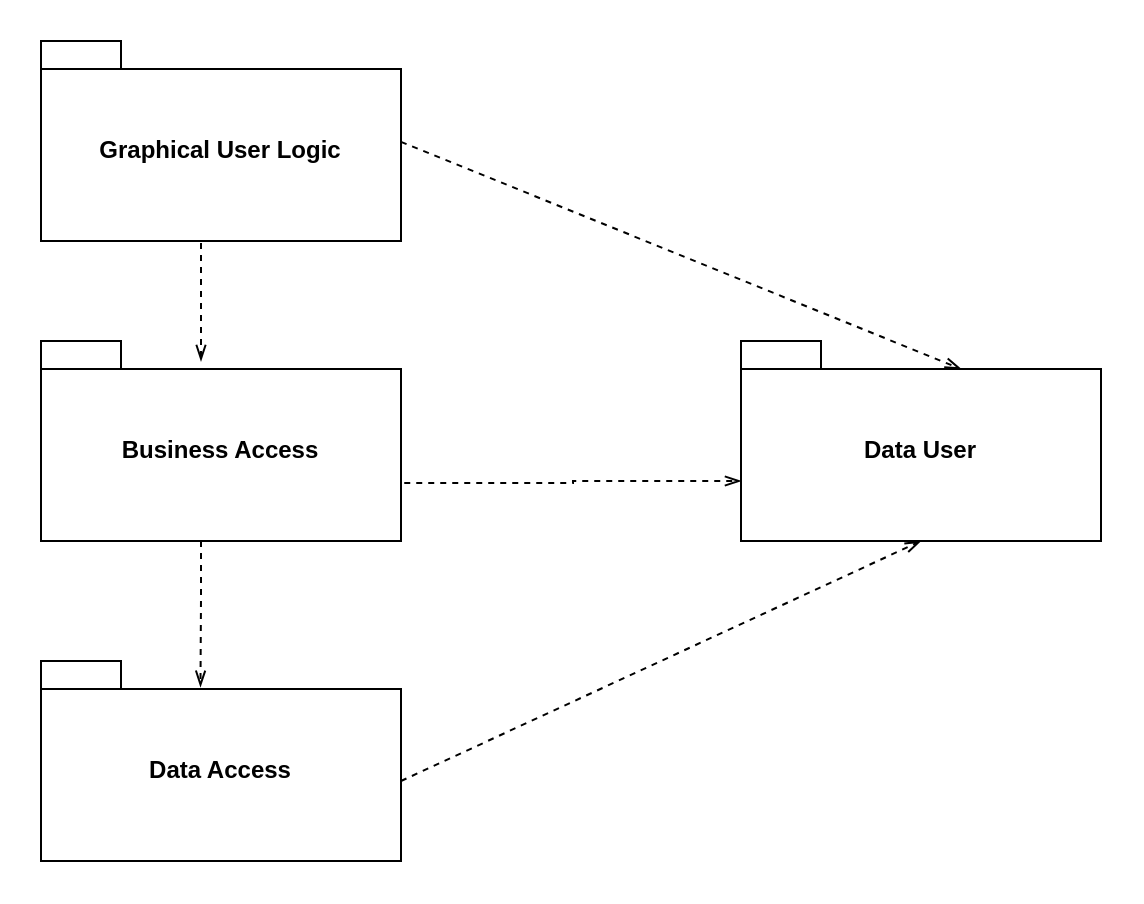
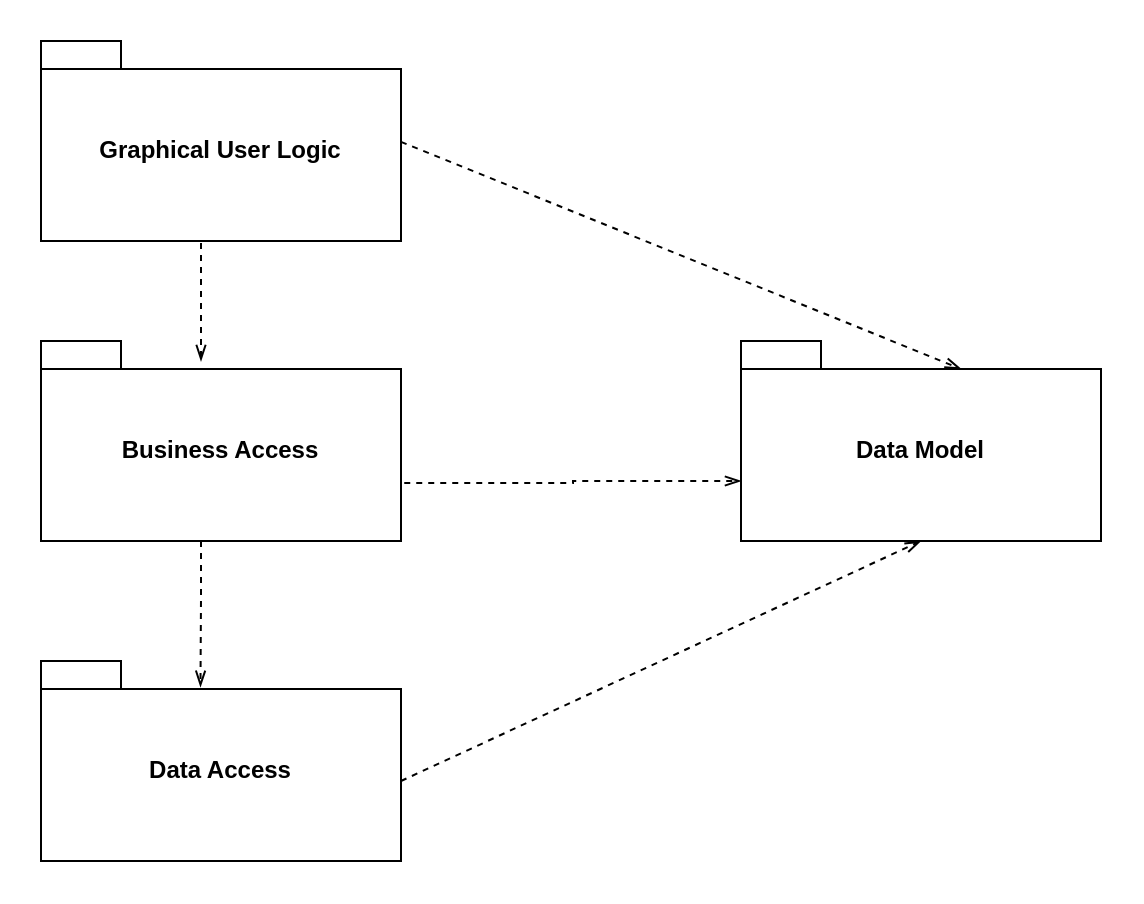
node "Data User": label "Data User" -> "Data Model"
